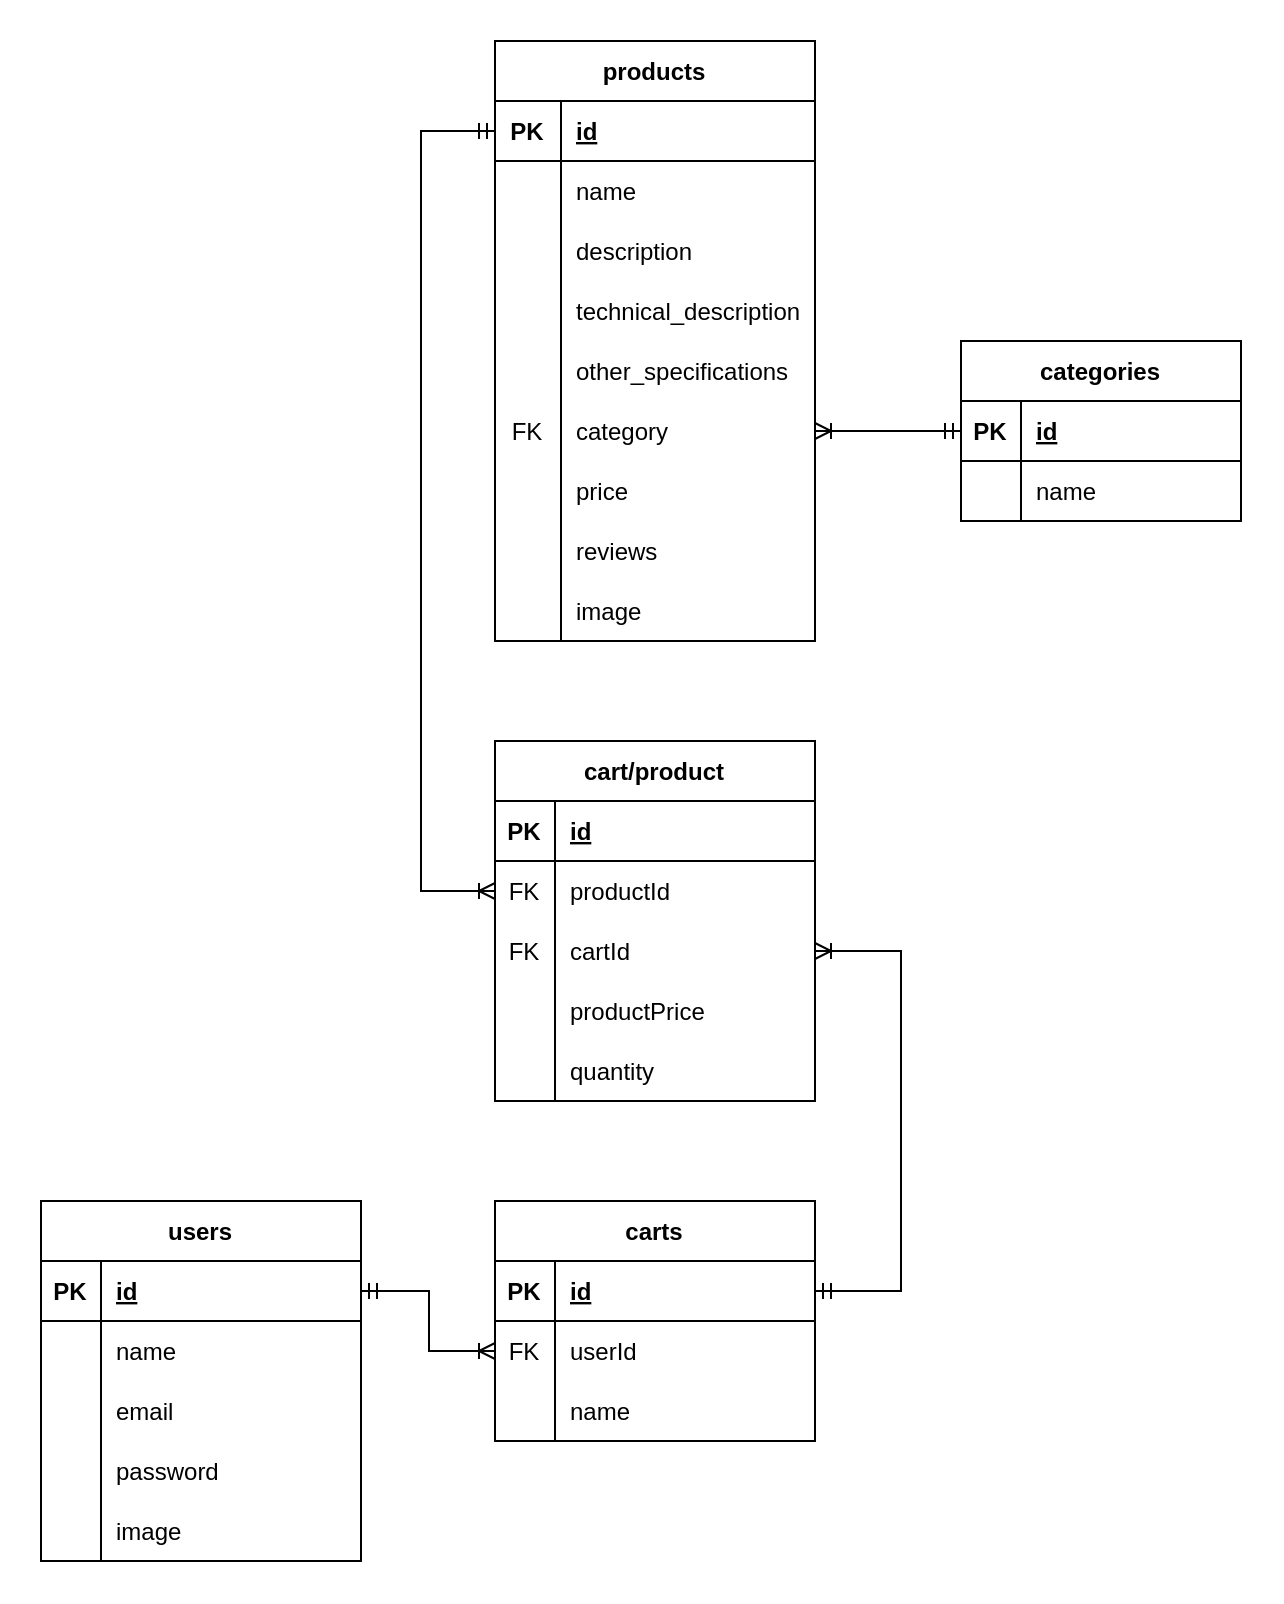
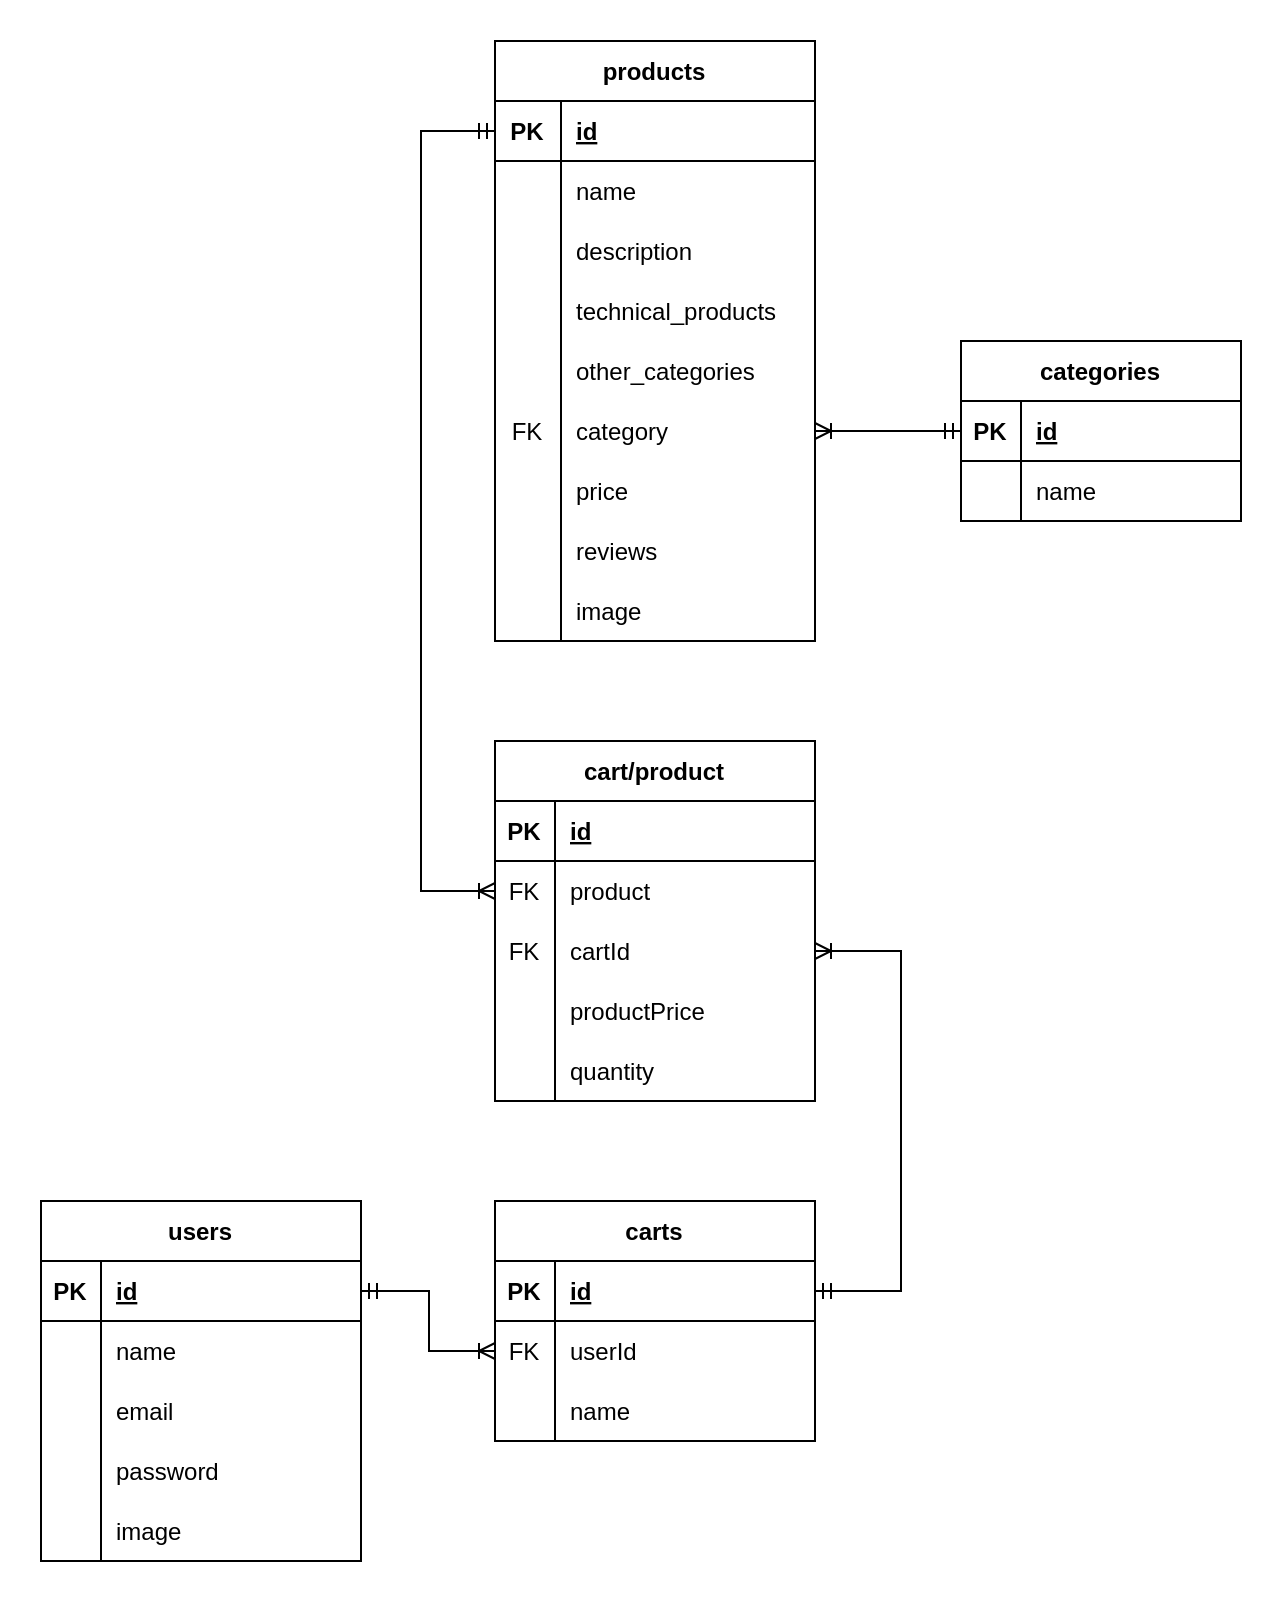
node "technical_description": label "technical_description" -> "technical_products"
node "other_specifications": label "other_specifications" -> "other_categories"
node "productId": label "productId" -> "product"
